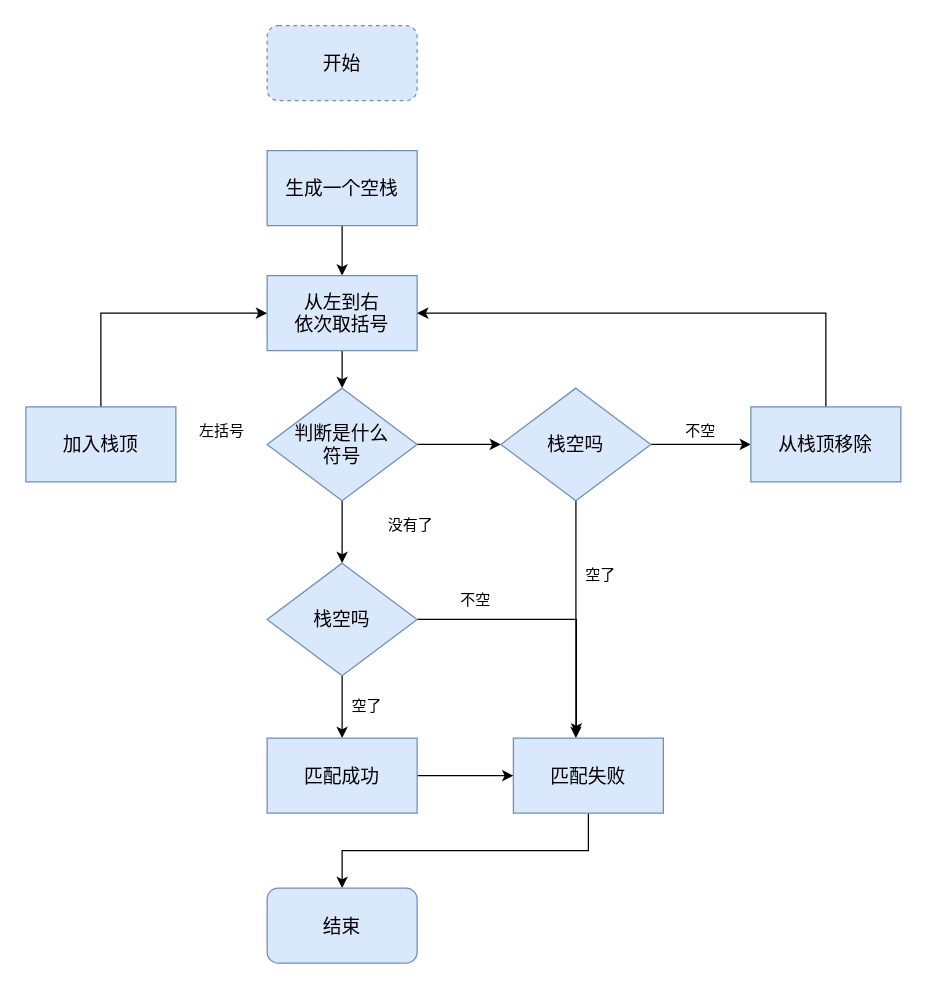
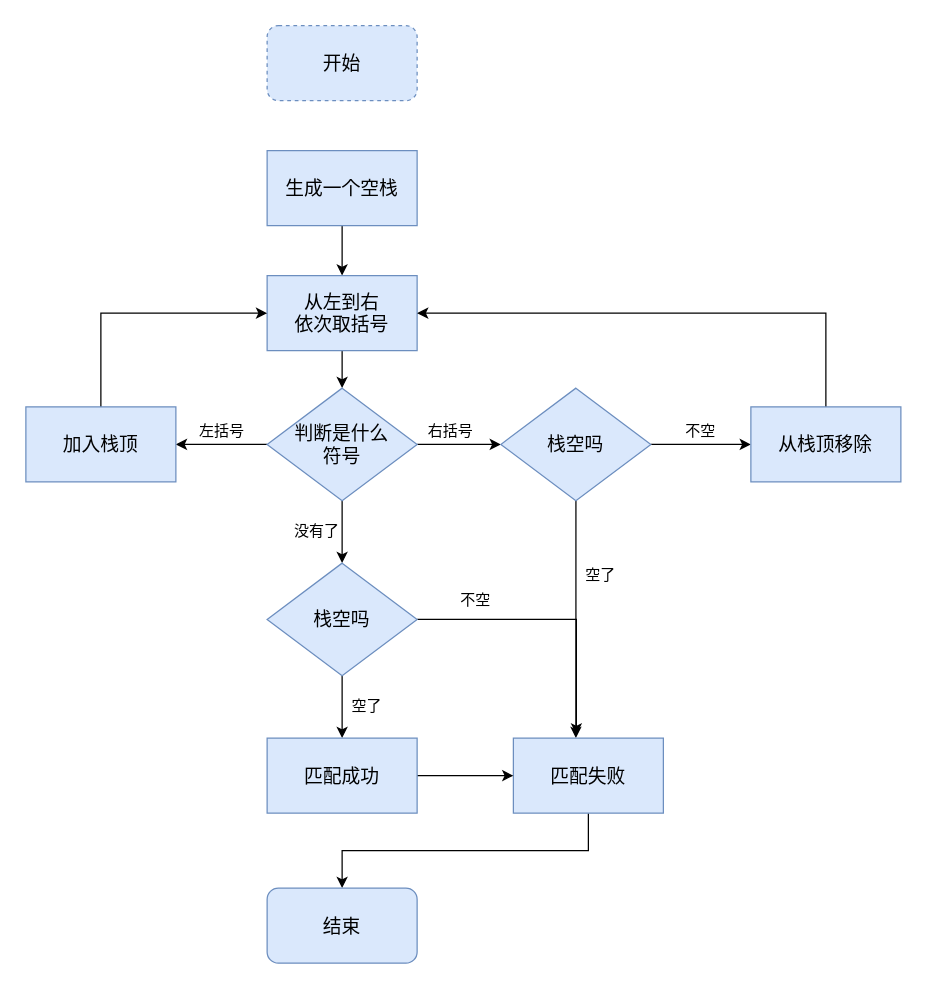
node "右括号": added
edge "判断是什么 符号" -> "加入栈顶": added
node "没有了": moved (411, 526) -> (317, 532)
